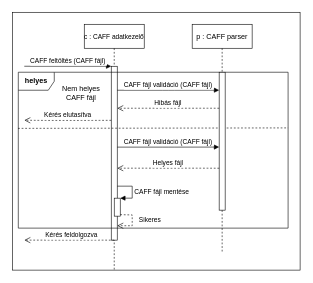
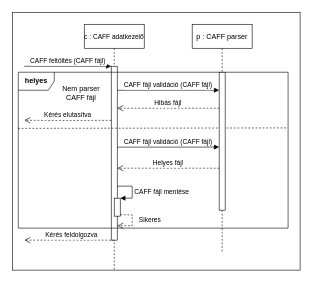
node "Nem helyes CAFF fájl": label "Nem helyes CAFF fájl" -> "Nem parser CAFF fájl"
